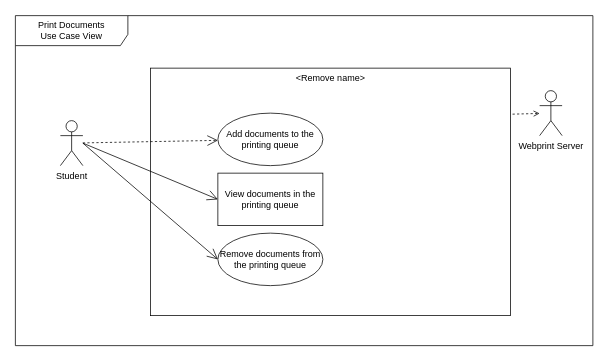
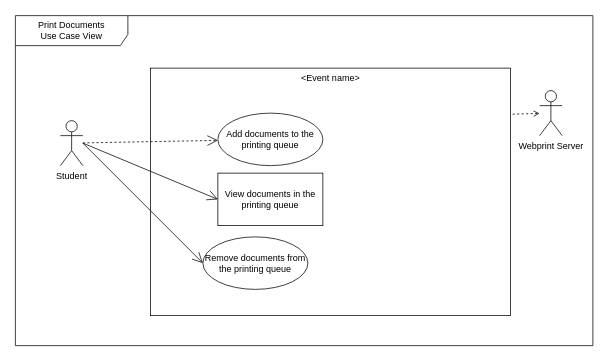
node "<Remove name>": label "<Remove name>" -> "<Event name>"
node "Remove documents from the printing queue": moved (270, 259) -> (255, 263)
